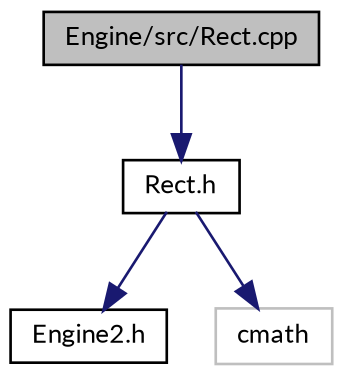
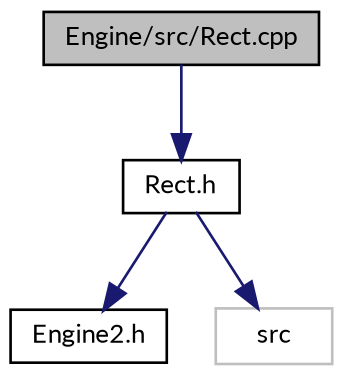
node "cmath": label "cmath" -> "src"
